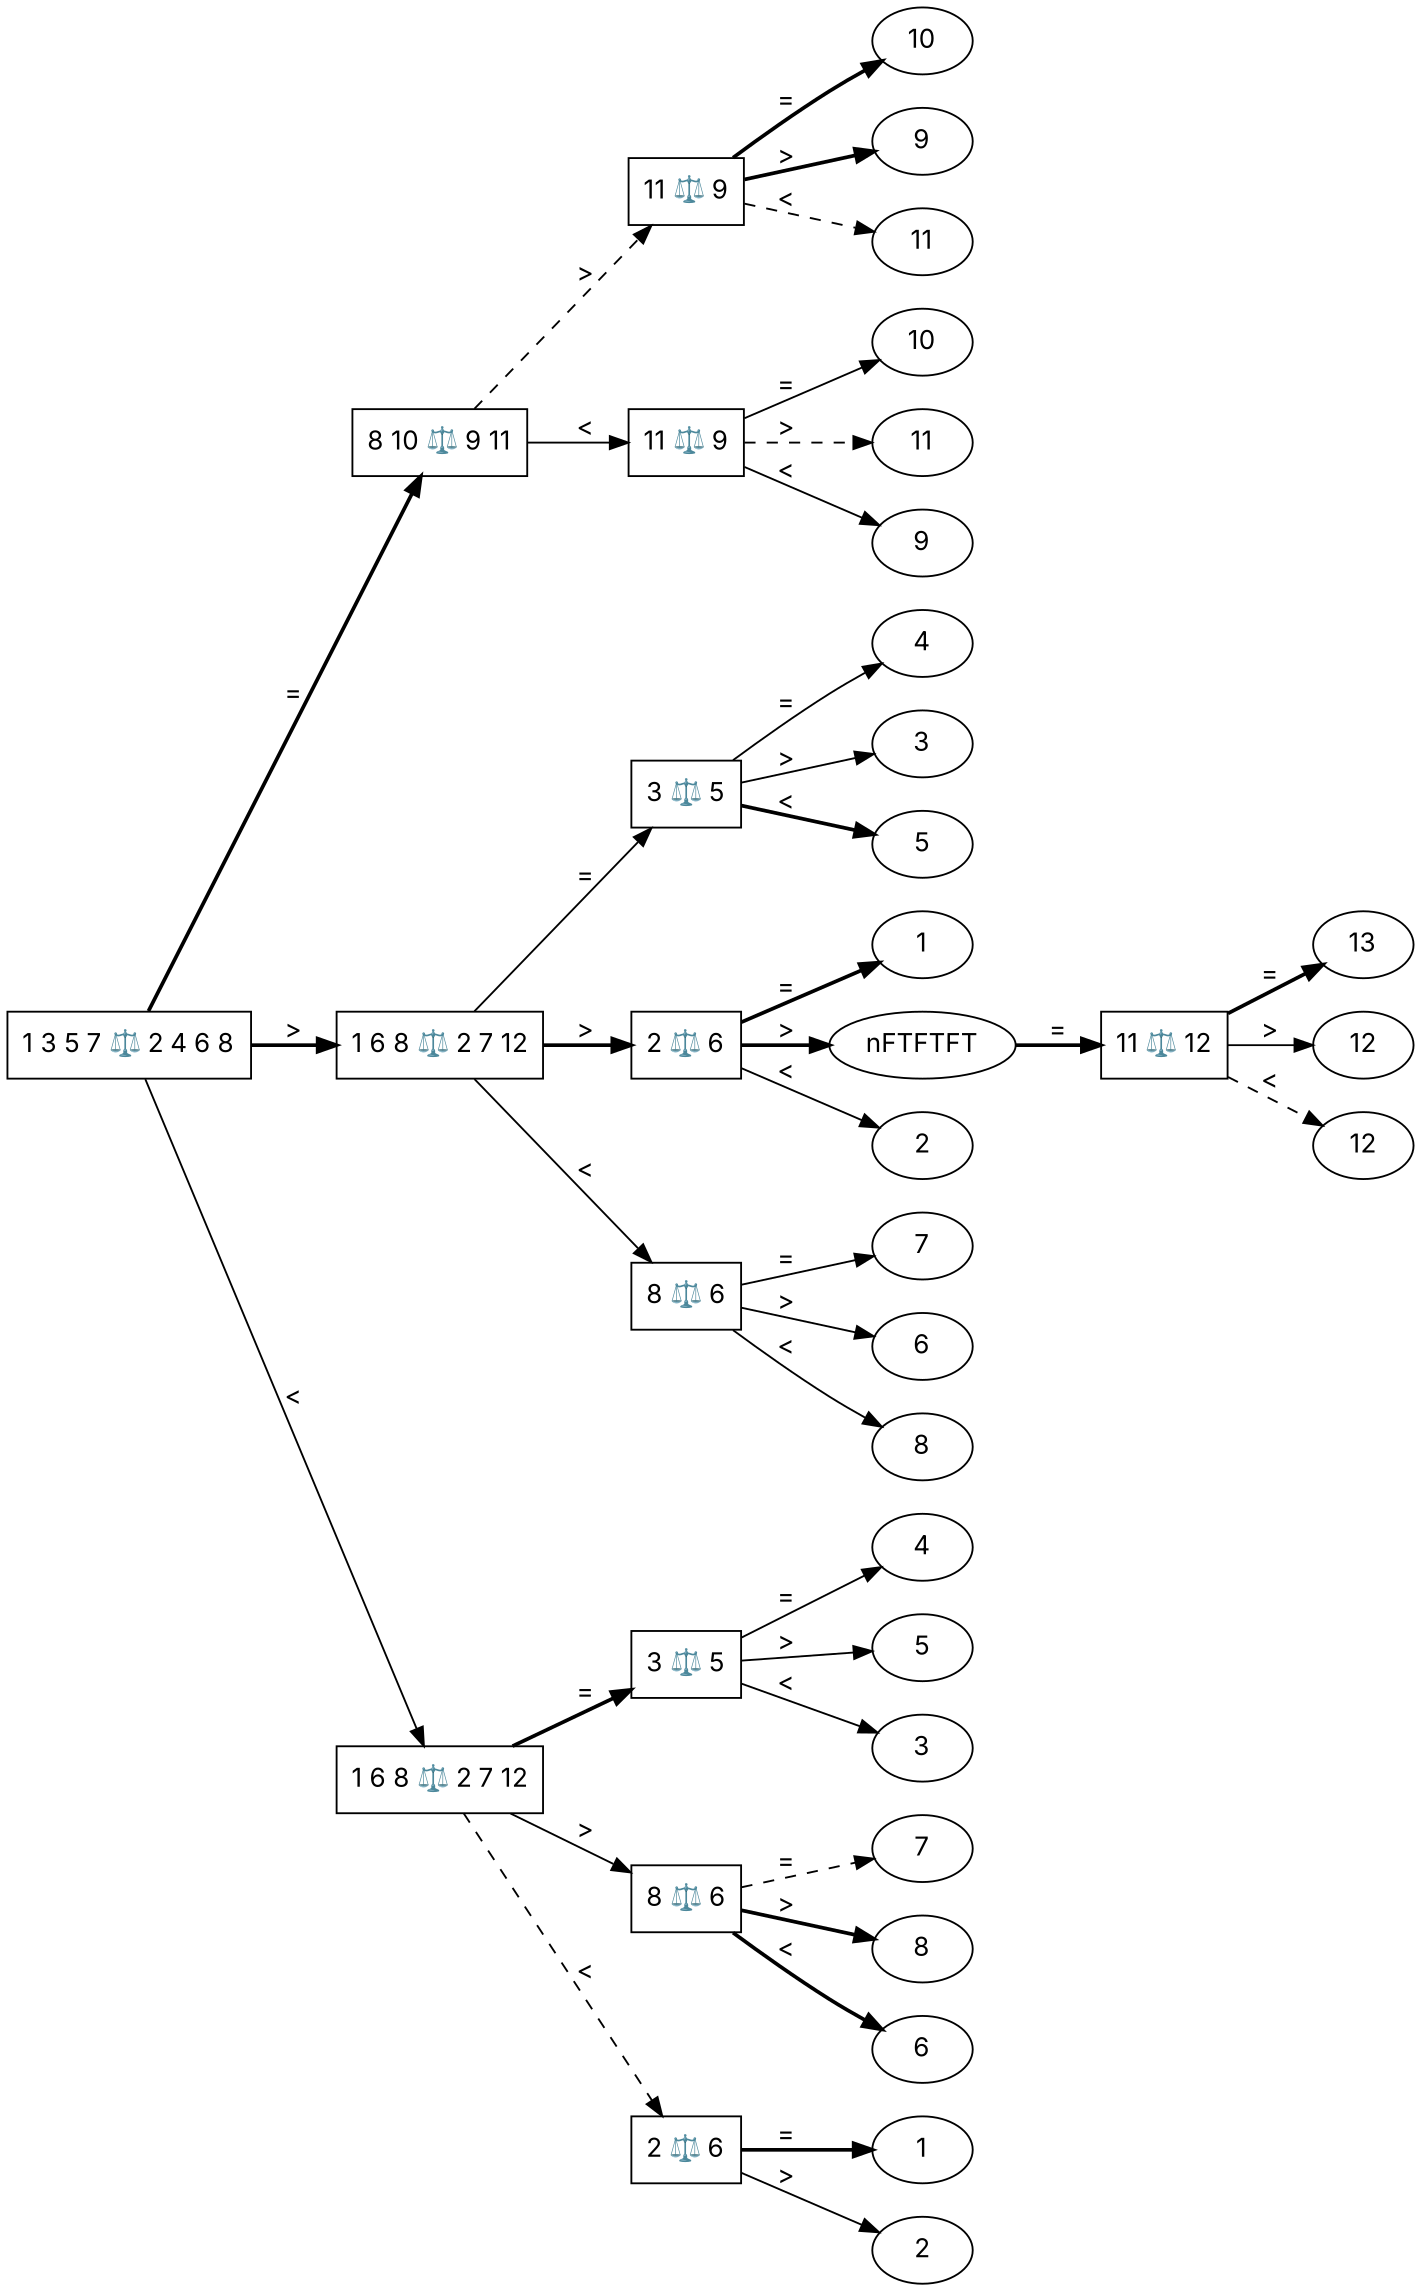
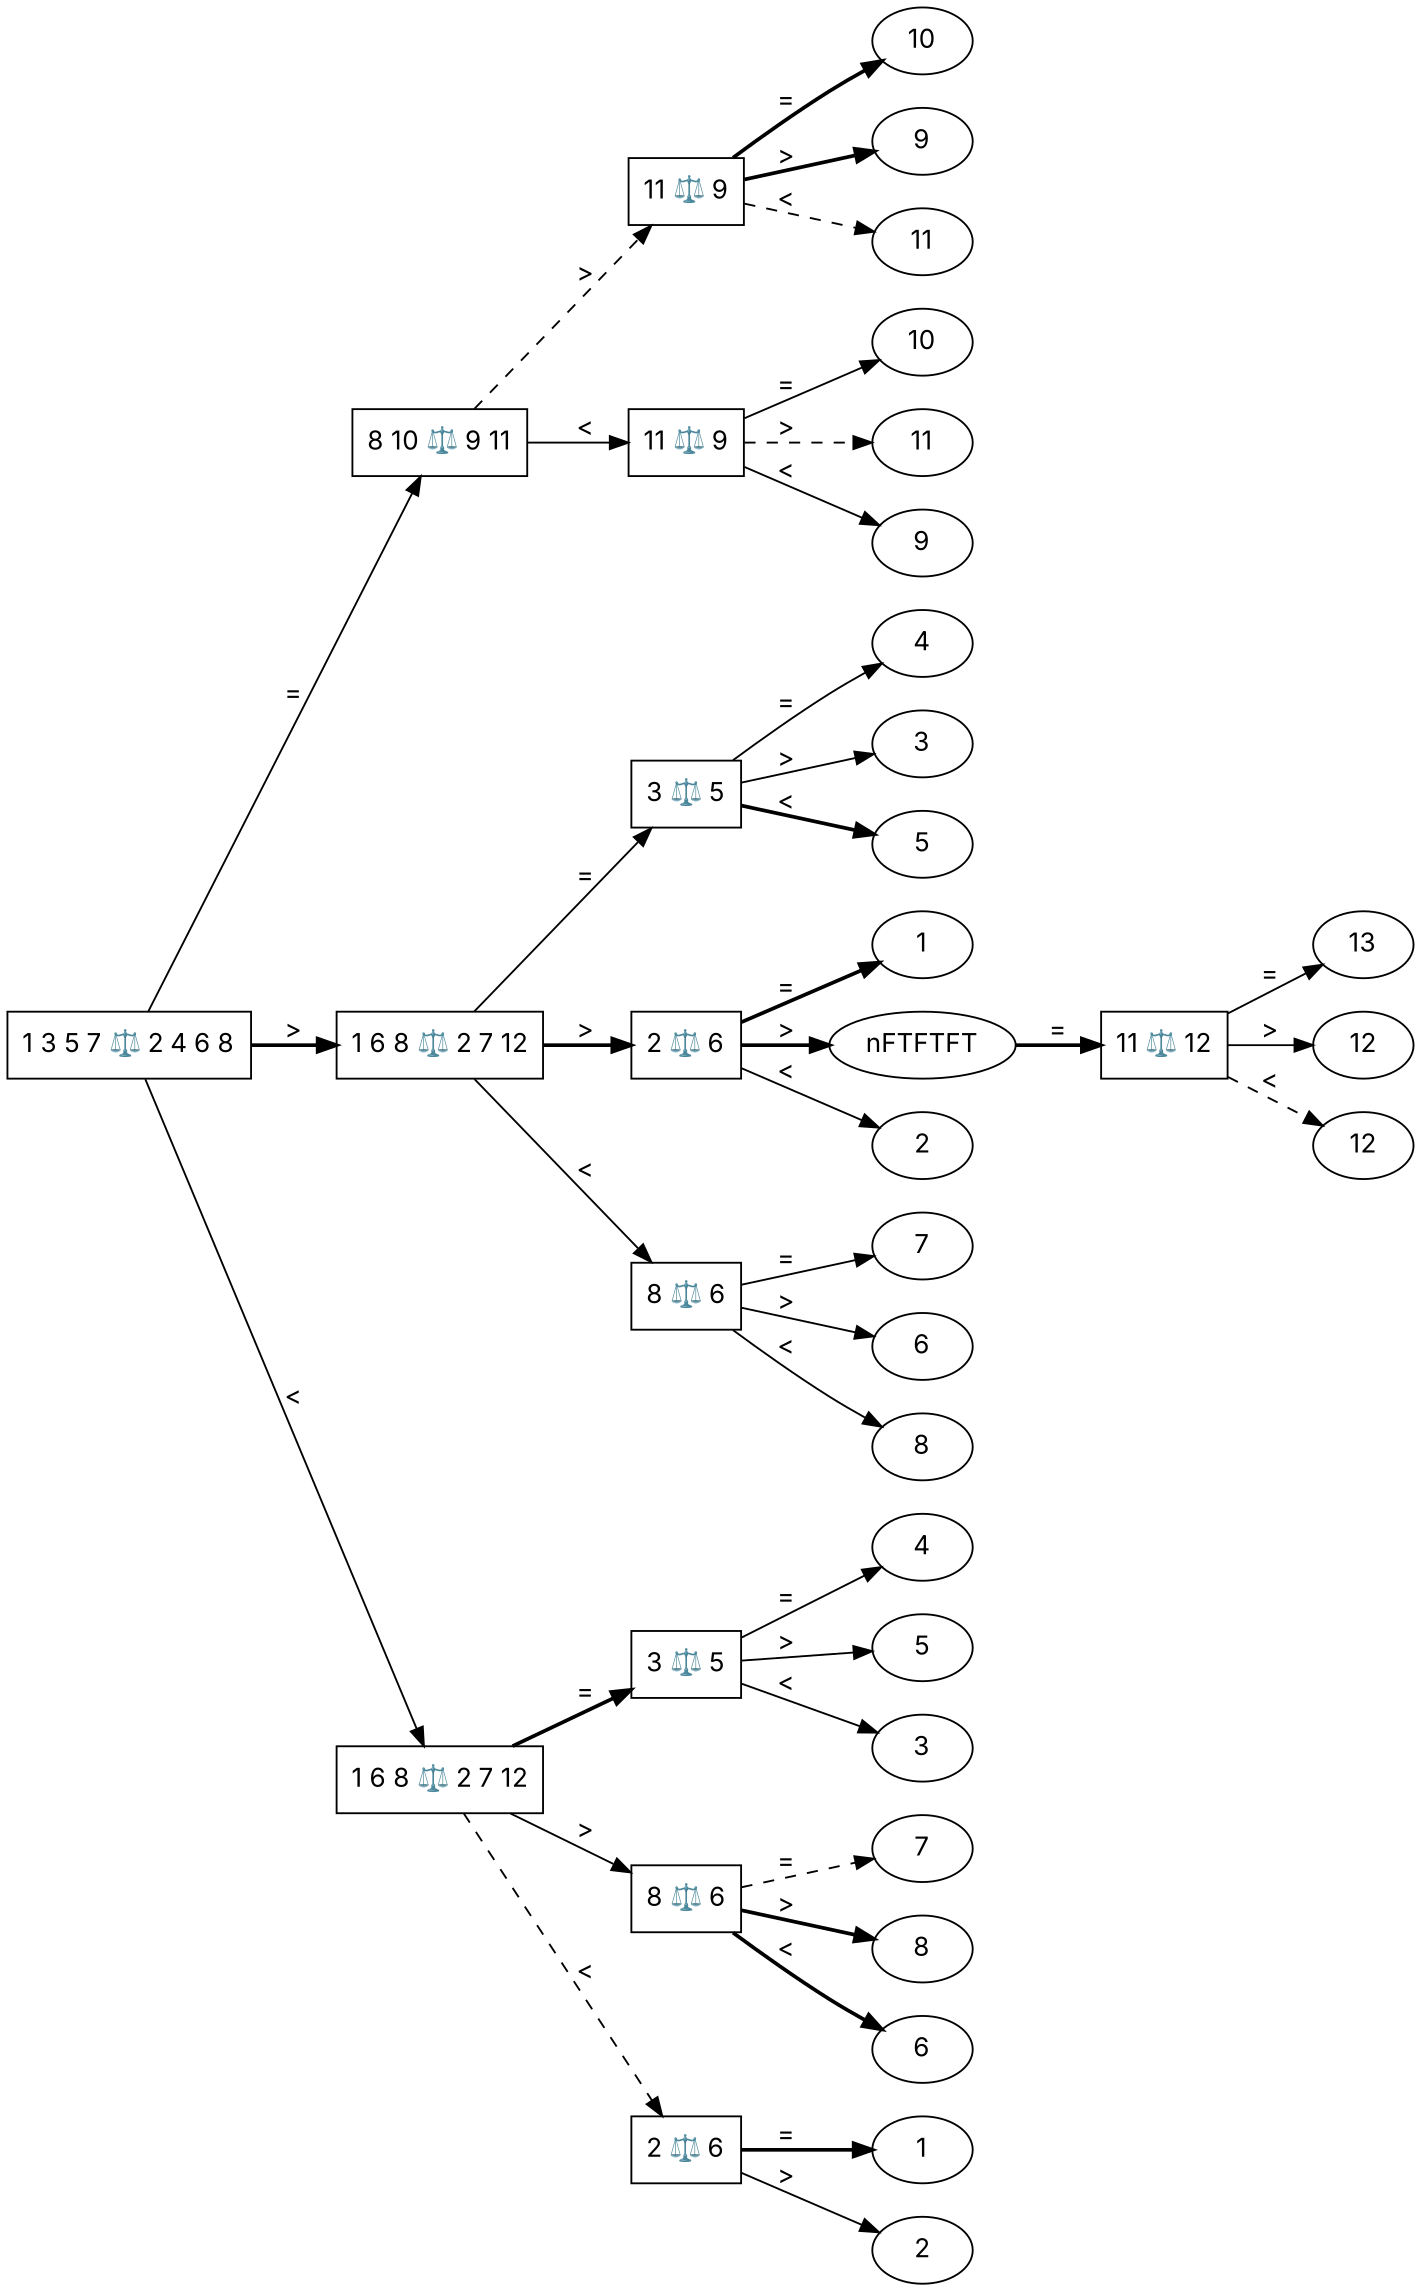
edge "1 3 5 7 ⚖️ 2 4 6 8" -> "8 10 ⚖️ 9 11": style bold -> solid
edge "11 ⚖️ 12" -> "13": style bold -> solid
